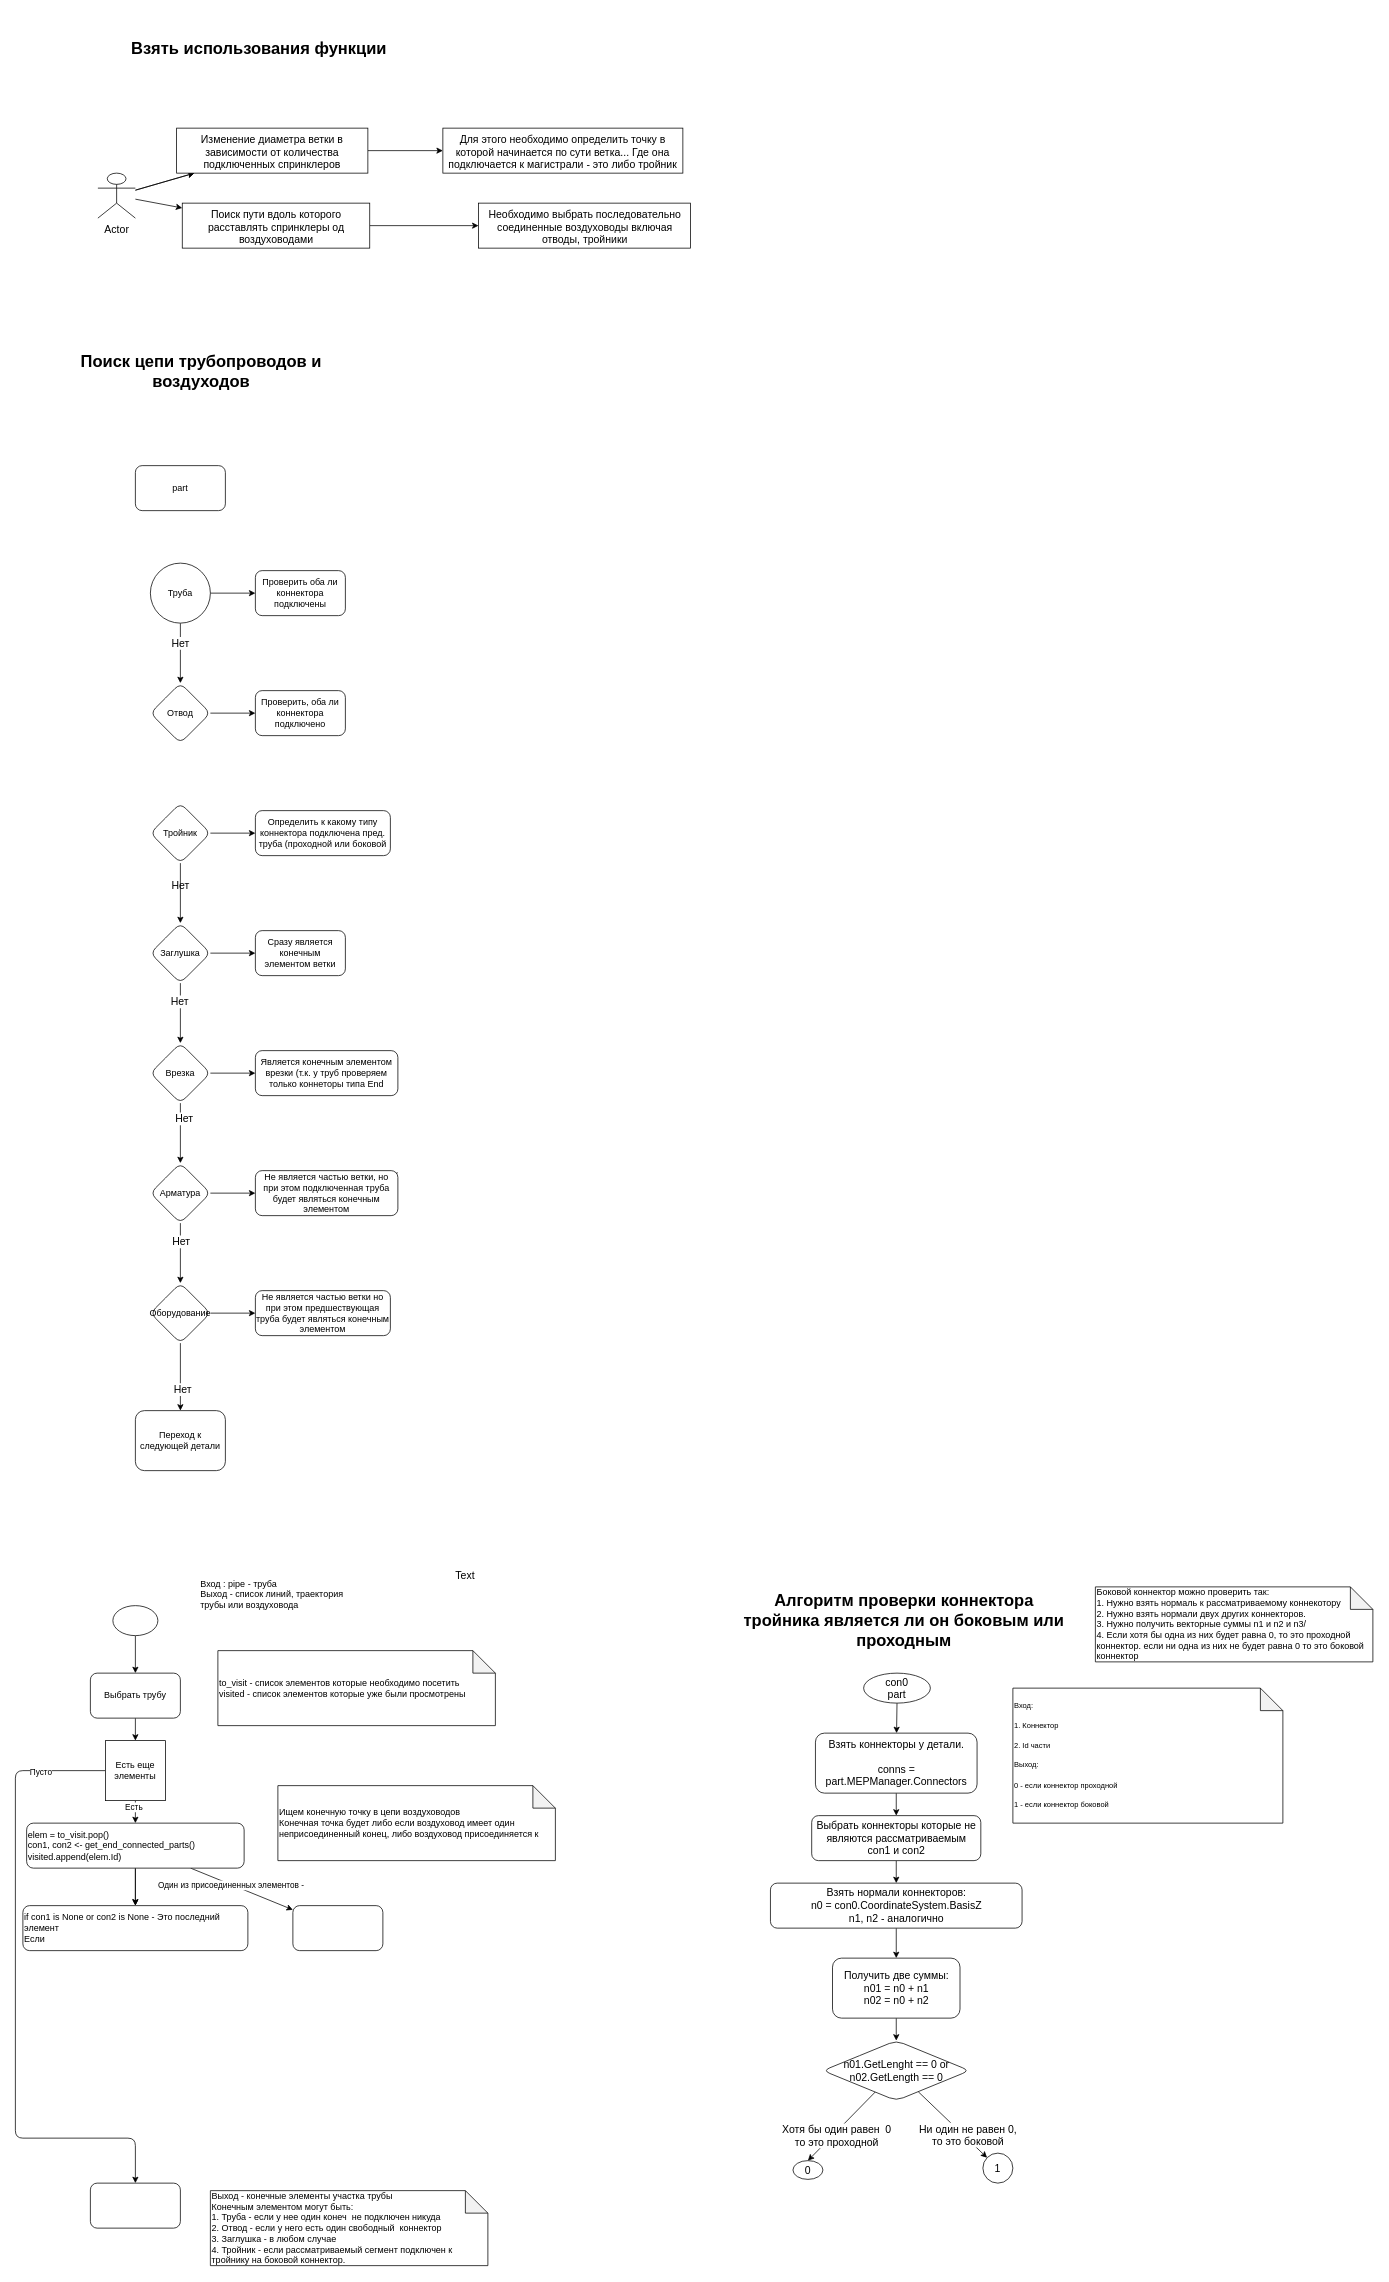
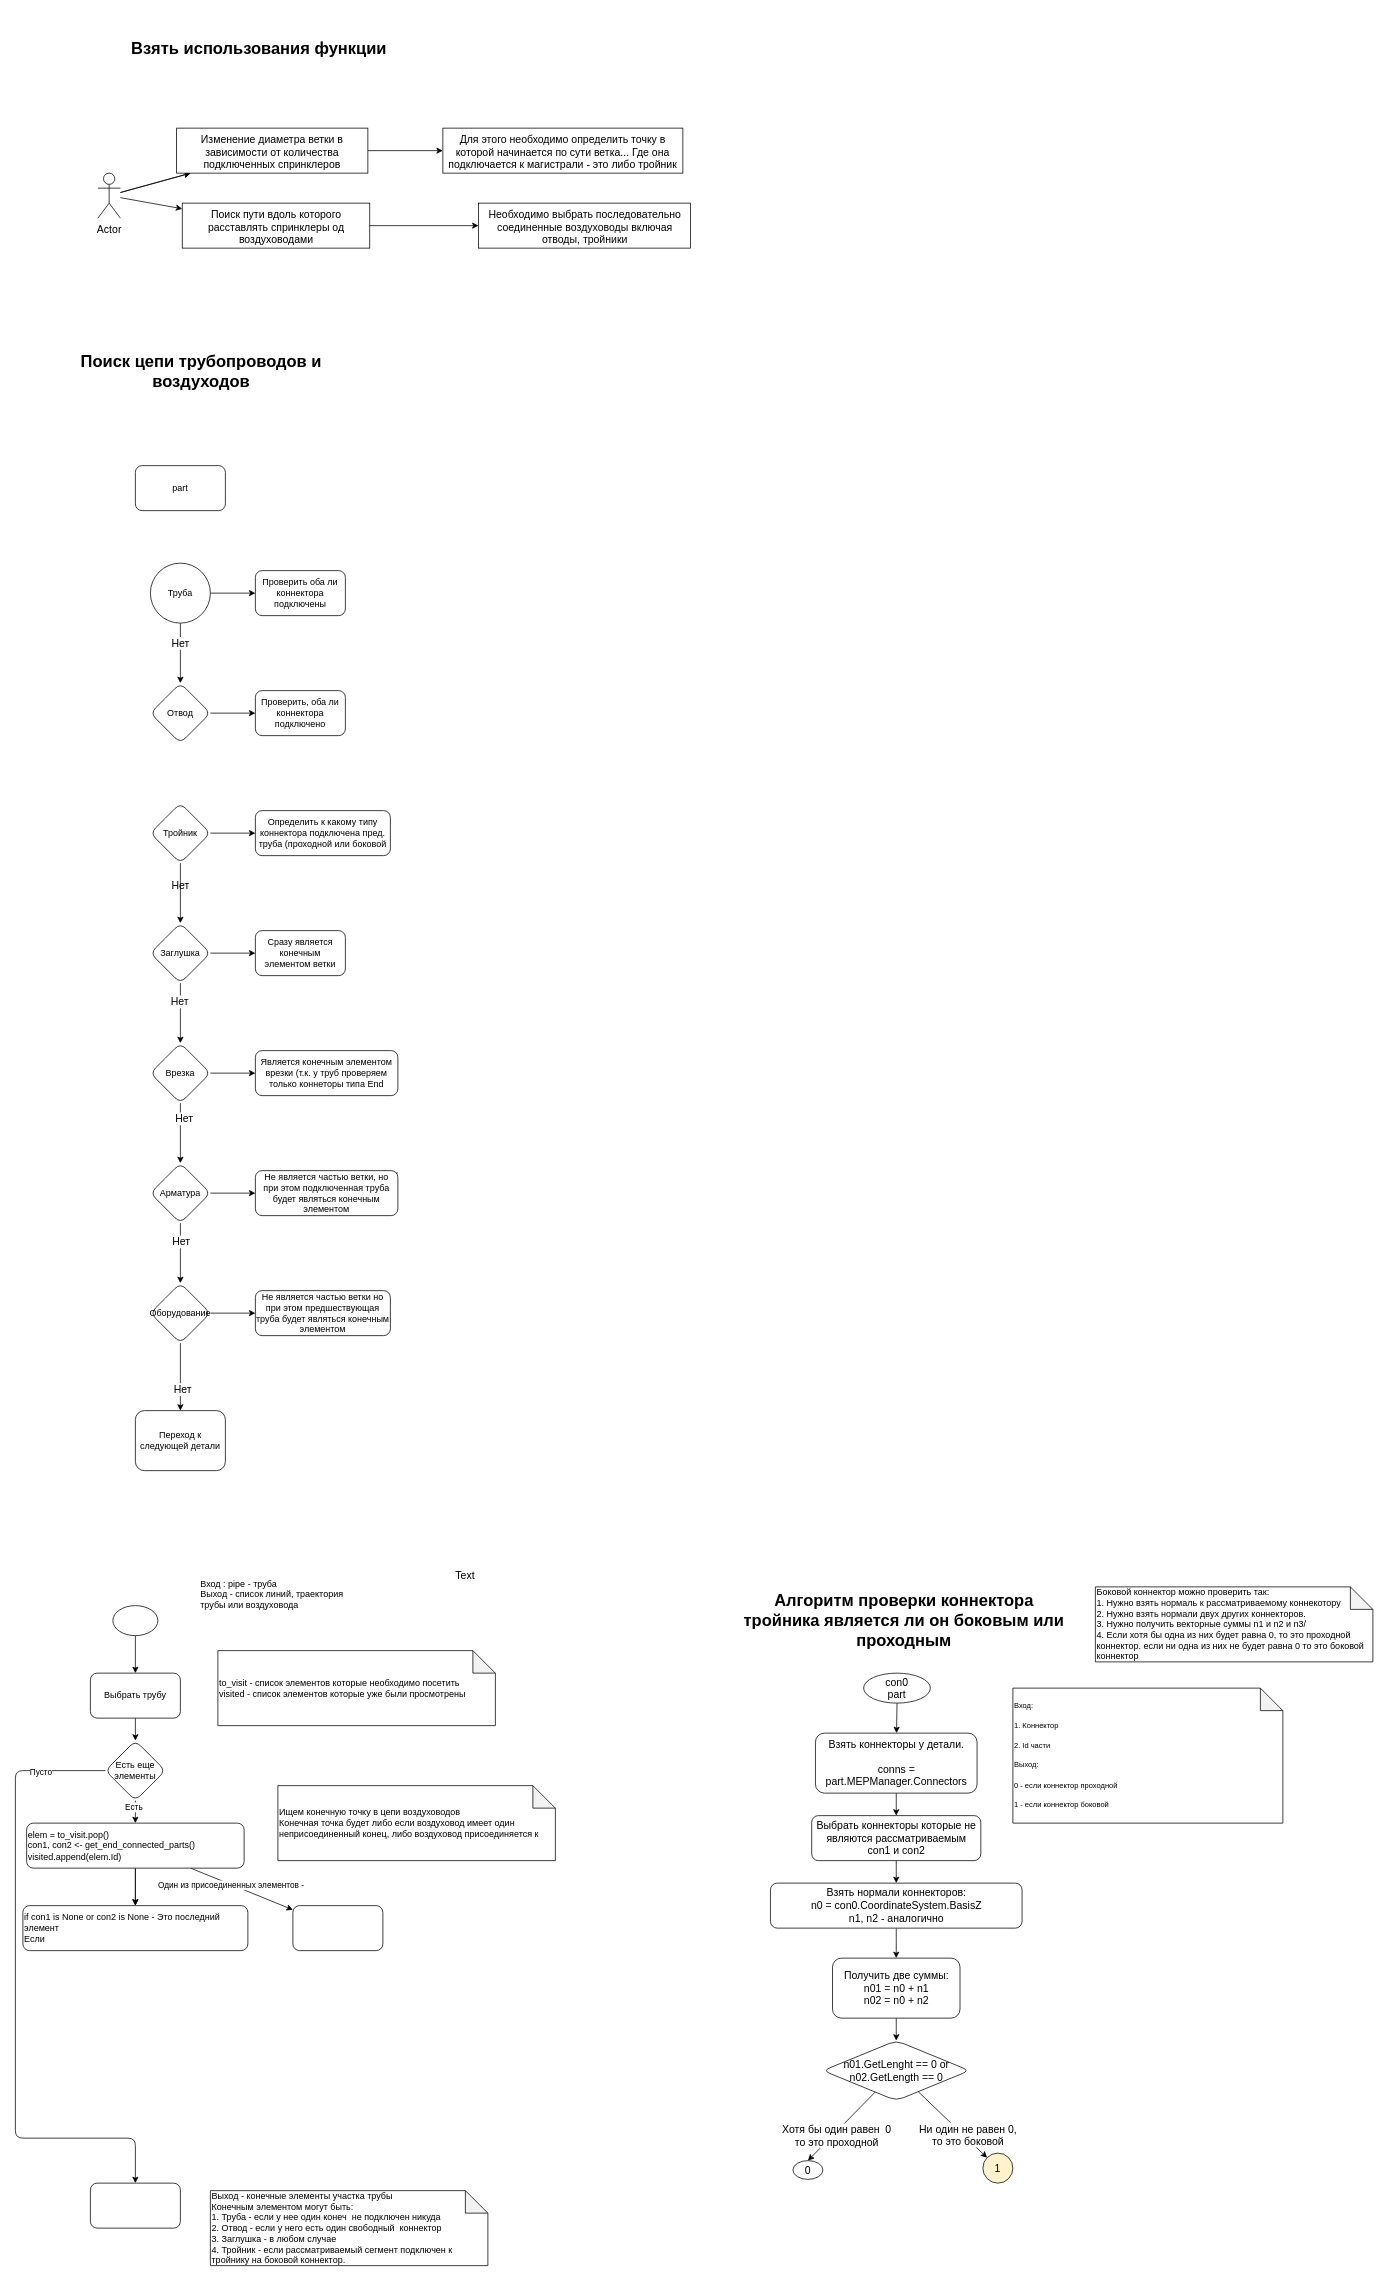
node "Actor": size 38x45 -> 23x45
node "Есть еще элементы": shape rectangle -> diamond
node "1": fillcolor #ffffff -> #fff2cc
